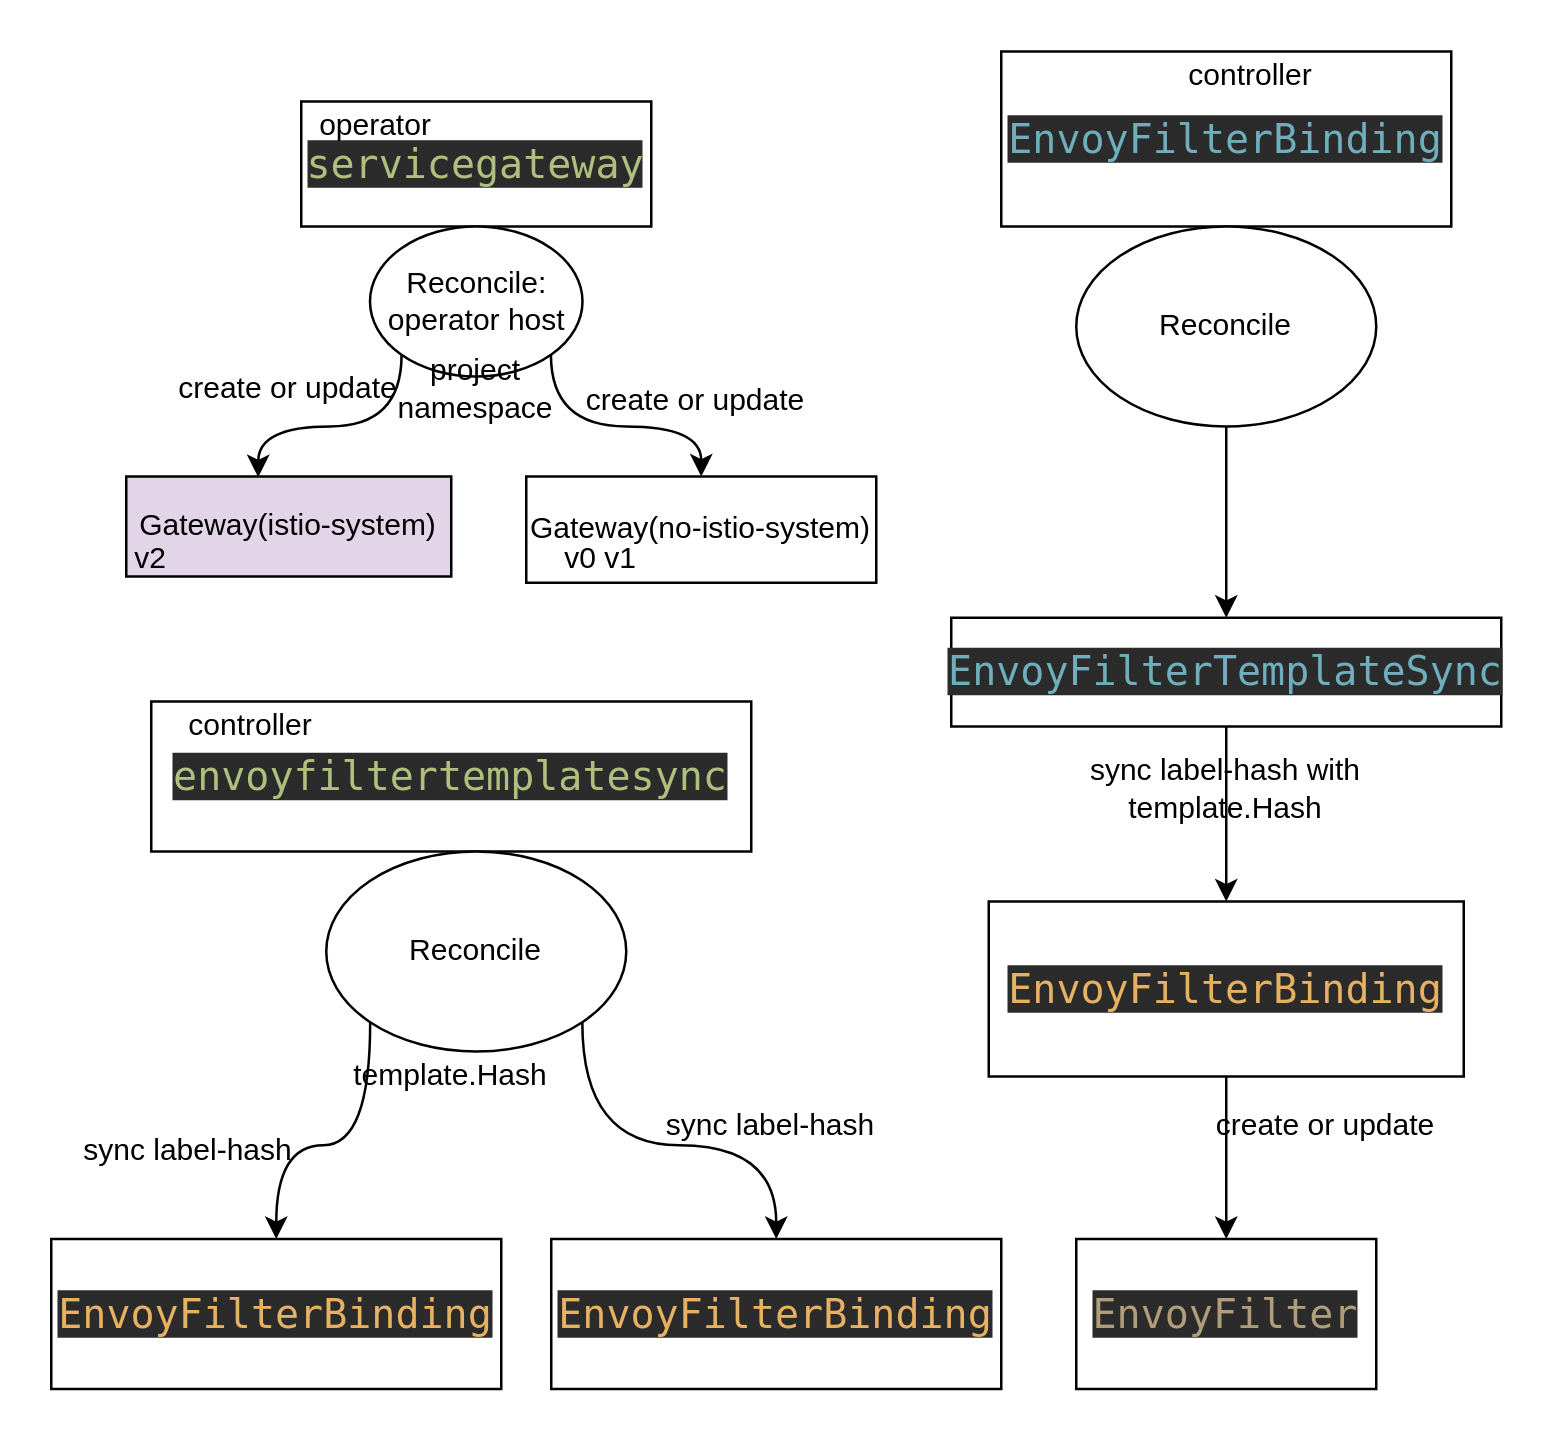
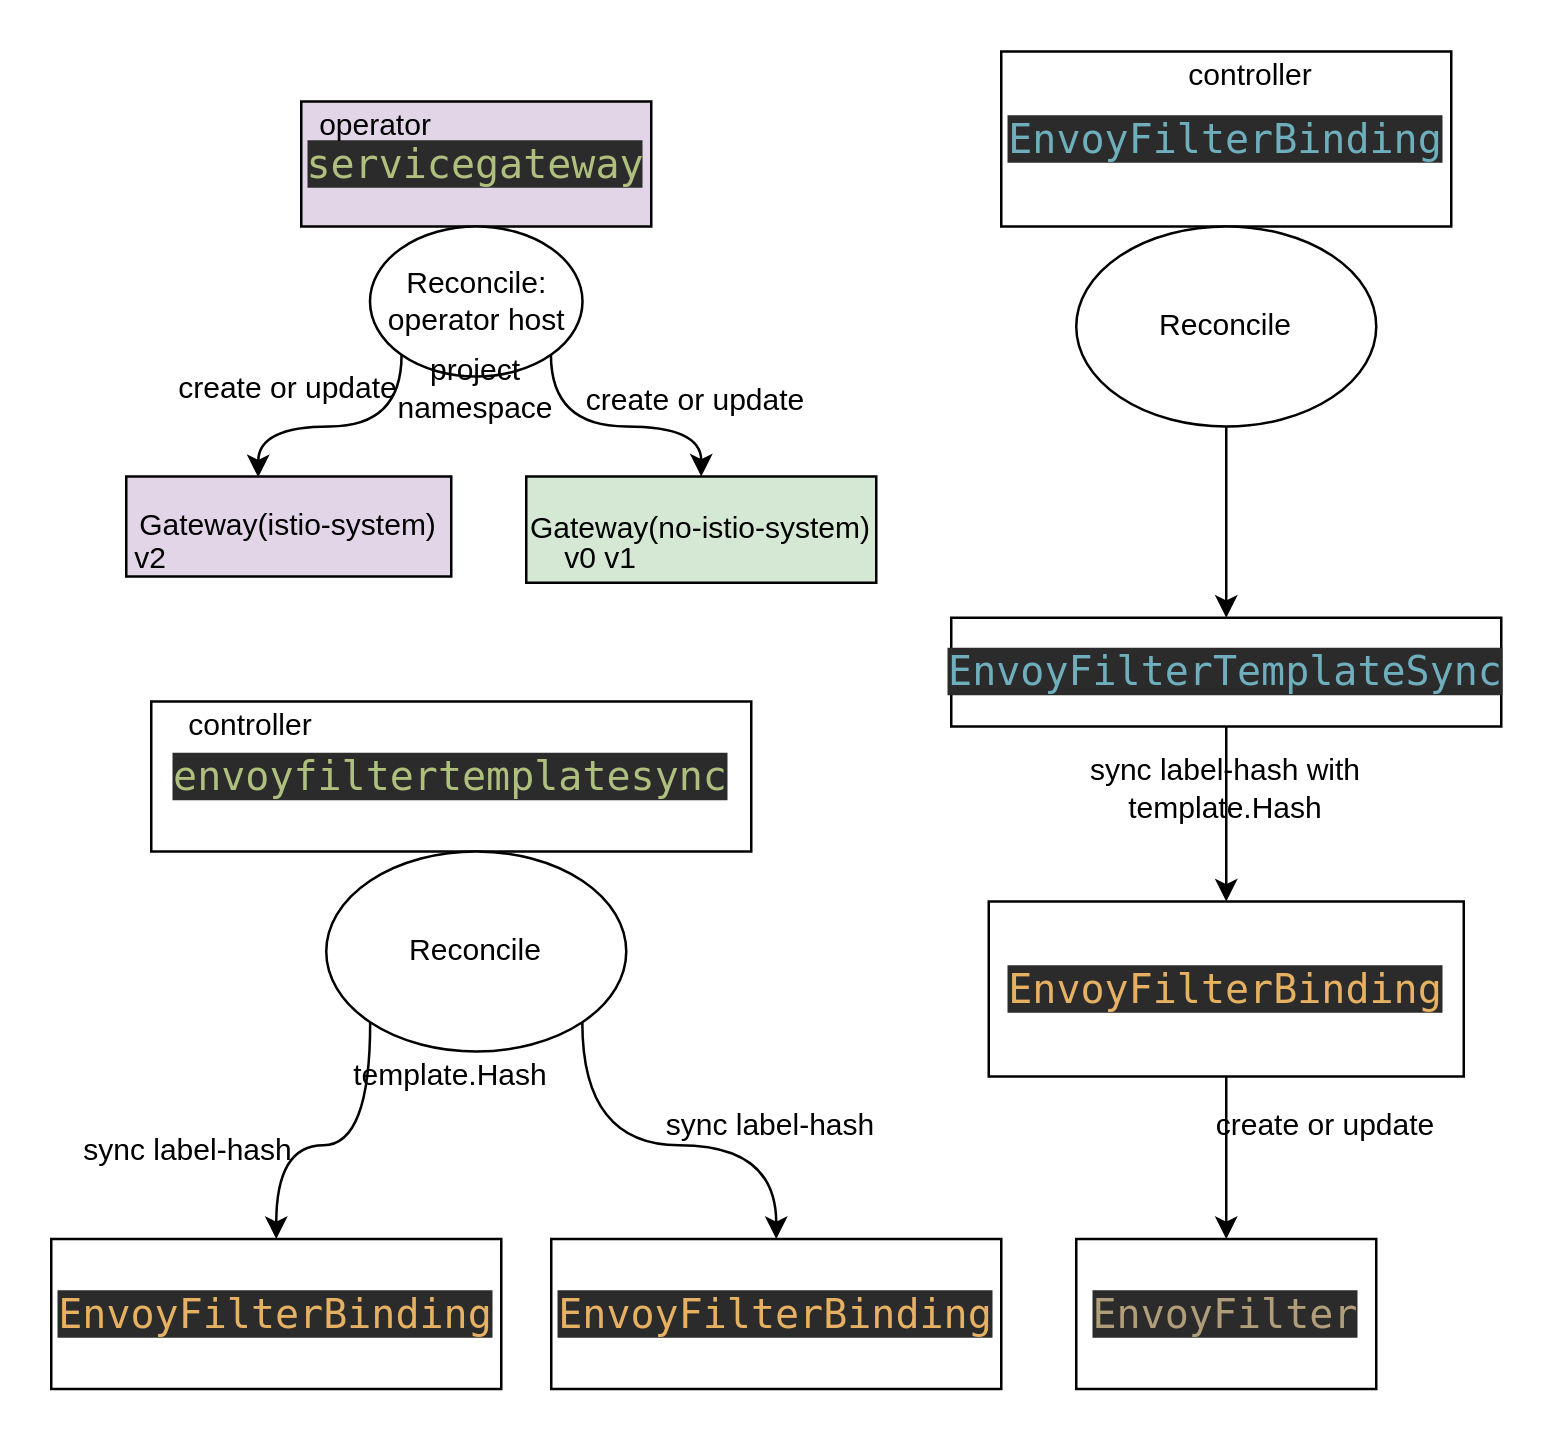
node "servicegateway": fillcolor #ffffff -> #e1d5e7
node "Gateway(no-istio-system)": fillcolor #ffffff -> #d5e8d4
